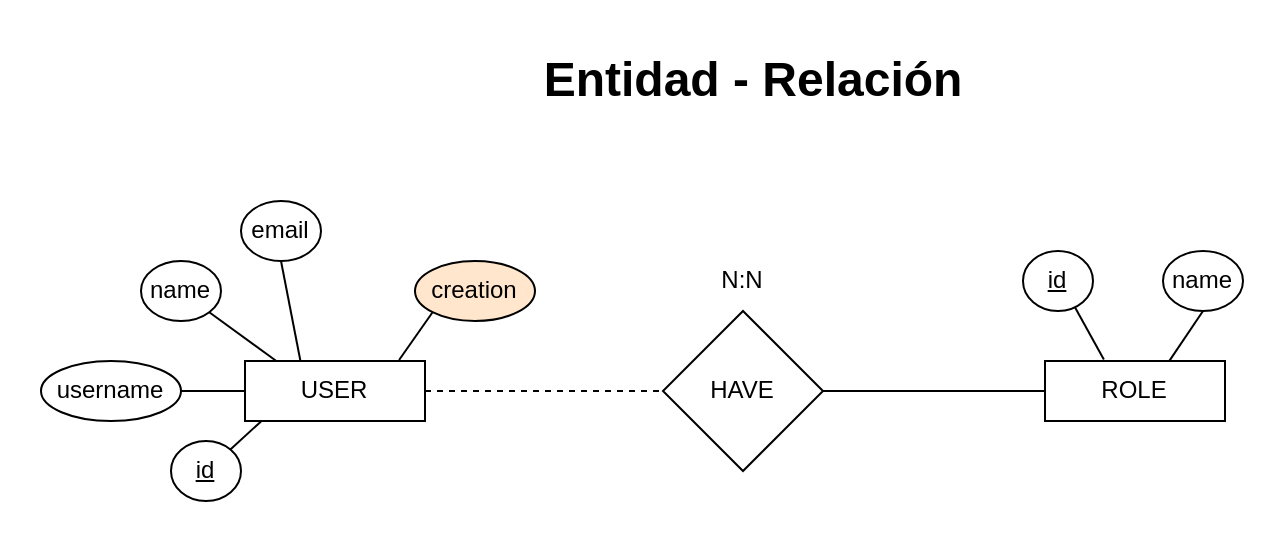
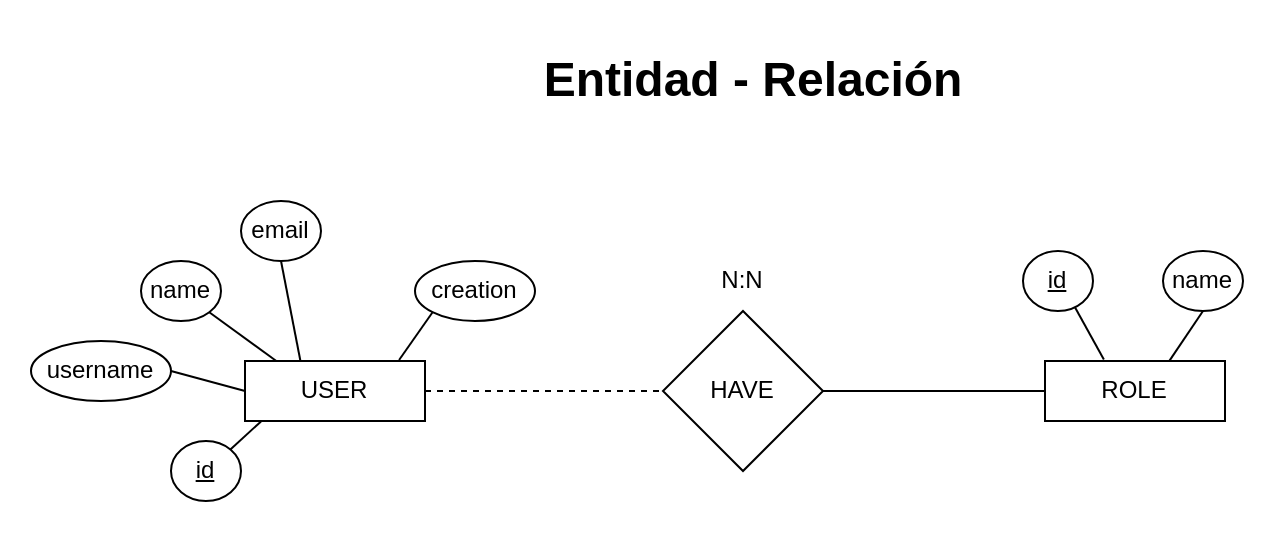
node "creation": fillcolor #ffe6cc -> #ffffff
node "username": moved (111, 391) -> (101, 371)
